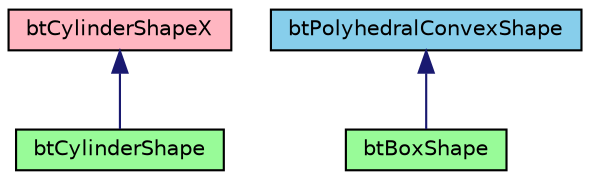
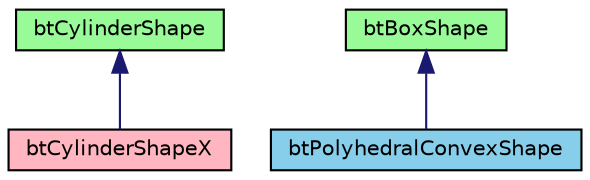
edge "btCylinderShape" -> "btCylinderShapeX": reversed
edge "btBoxShape" -> "btPolyhedralConvexShape": reversed
